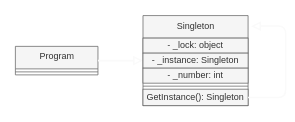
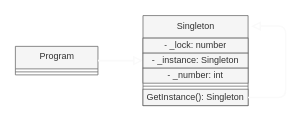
node "- _lock: object": label "- _lock: object" -> "- _lock: number"
